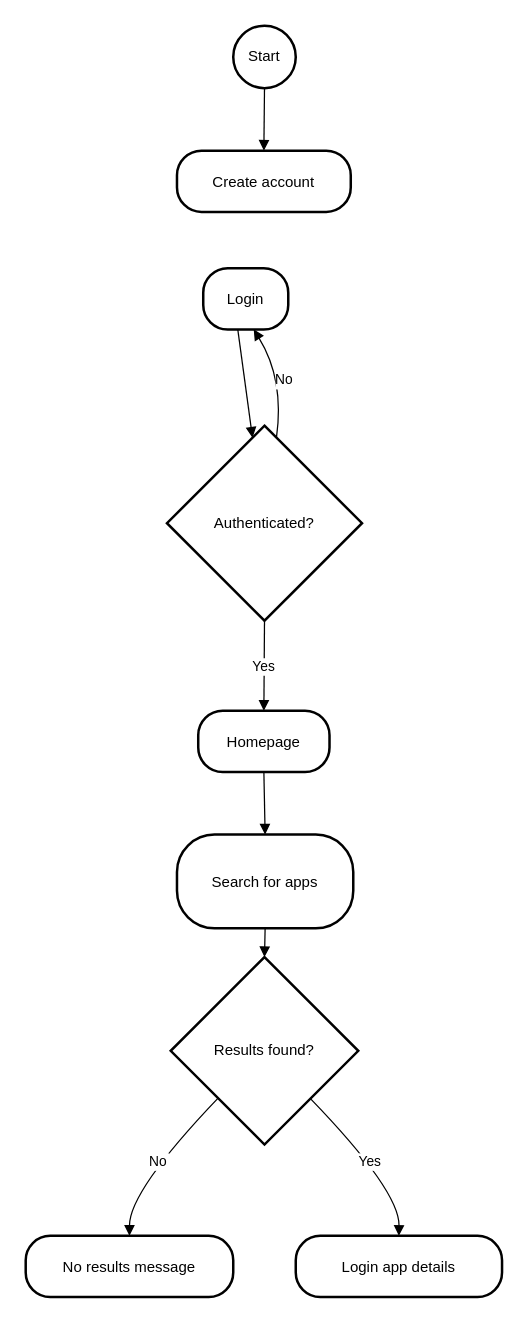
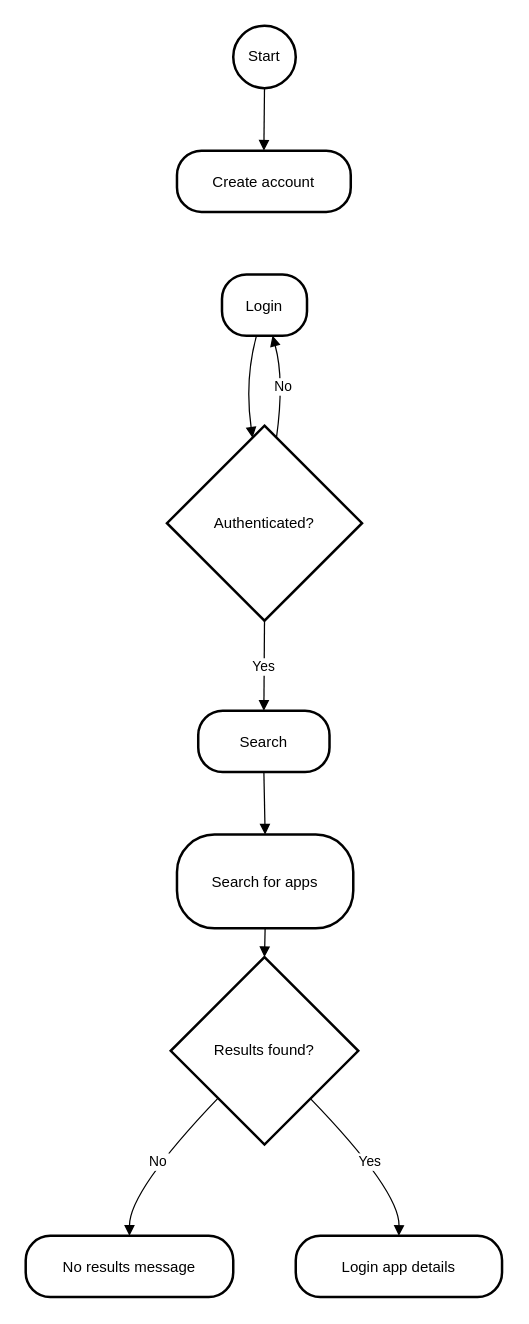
node "Login": moved (246, 299) -> (264, 305)
node "Homepage": label "Homepage" -> "Search"
